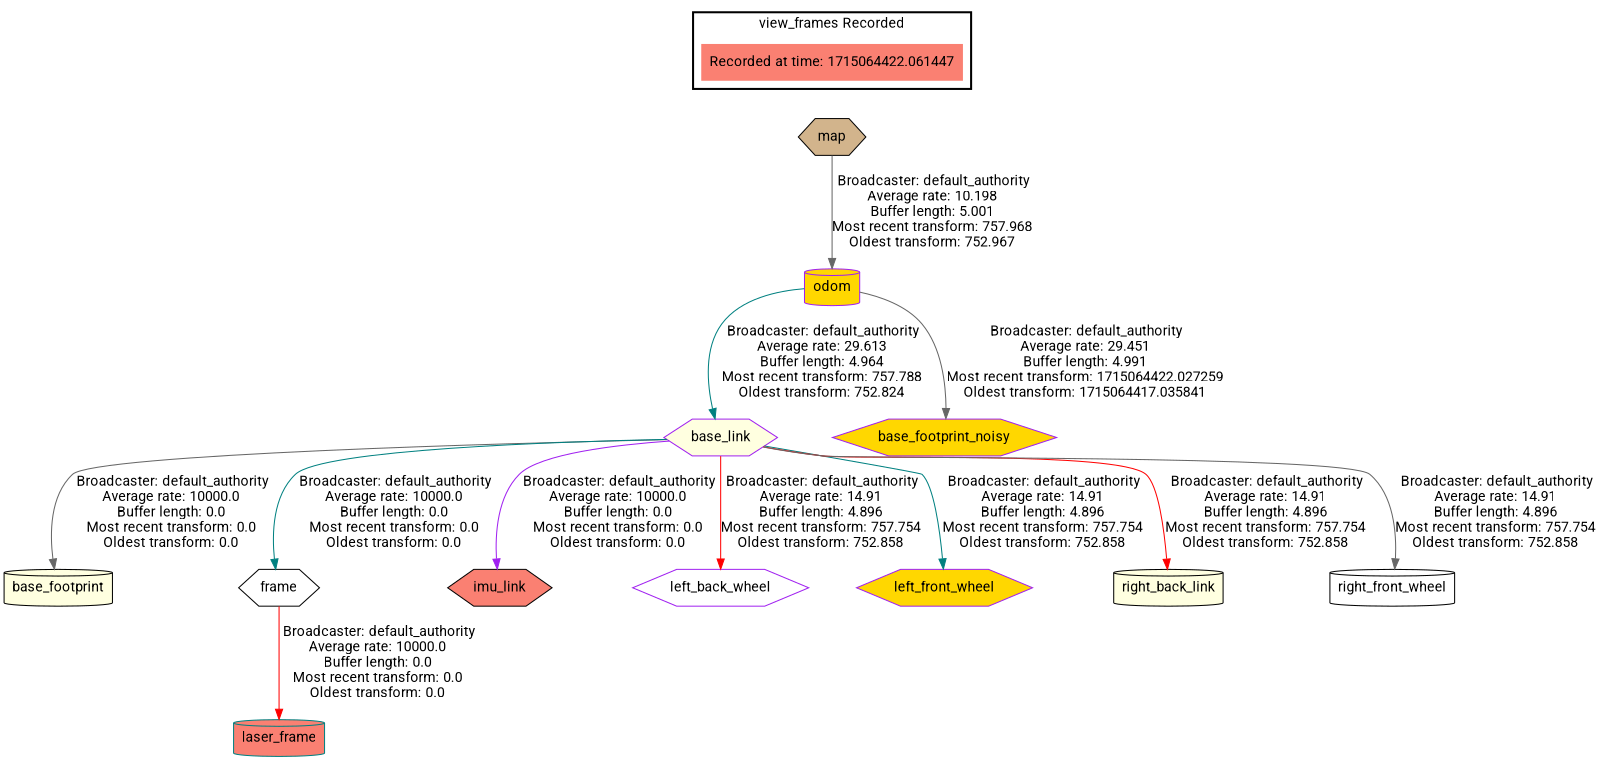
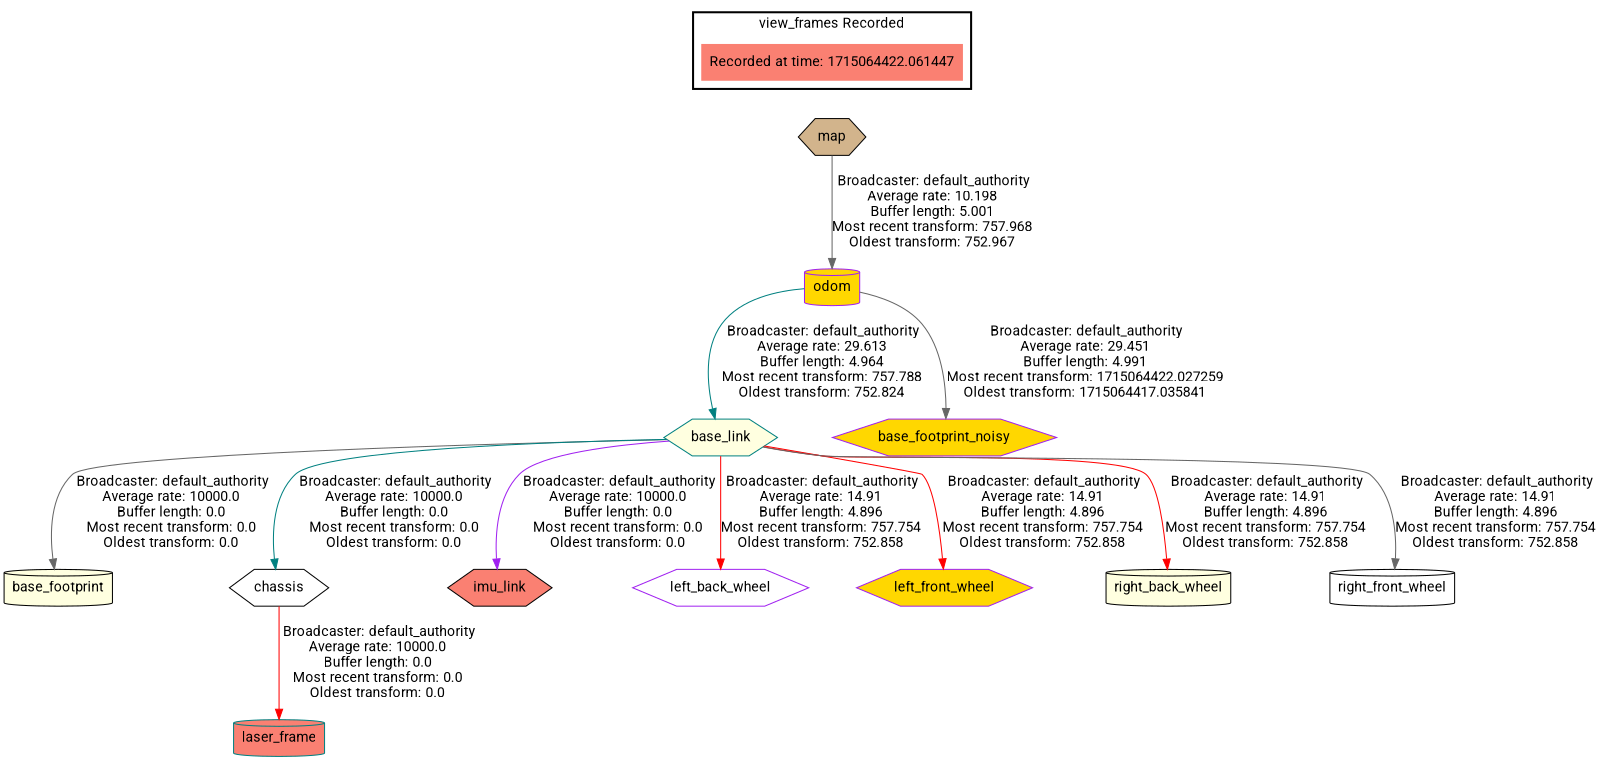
node "base_link": color purple -> teal
edge "base_link" -> "left_front_wheel": color teal -> red
node "frame": label "frame" -> "chassis"
node "right_back_link": label "right_back_link" -> "right_back_wheel"
